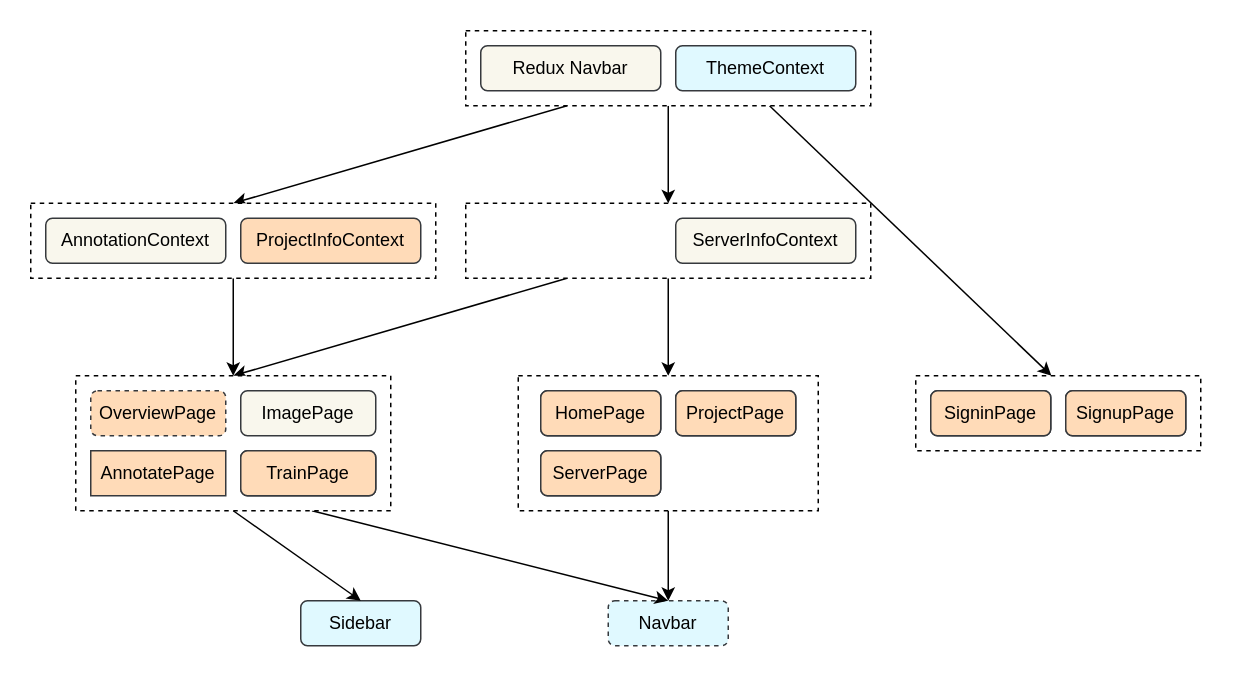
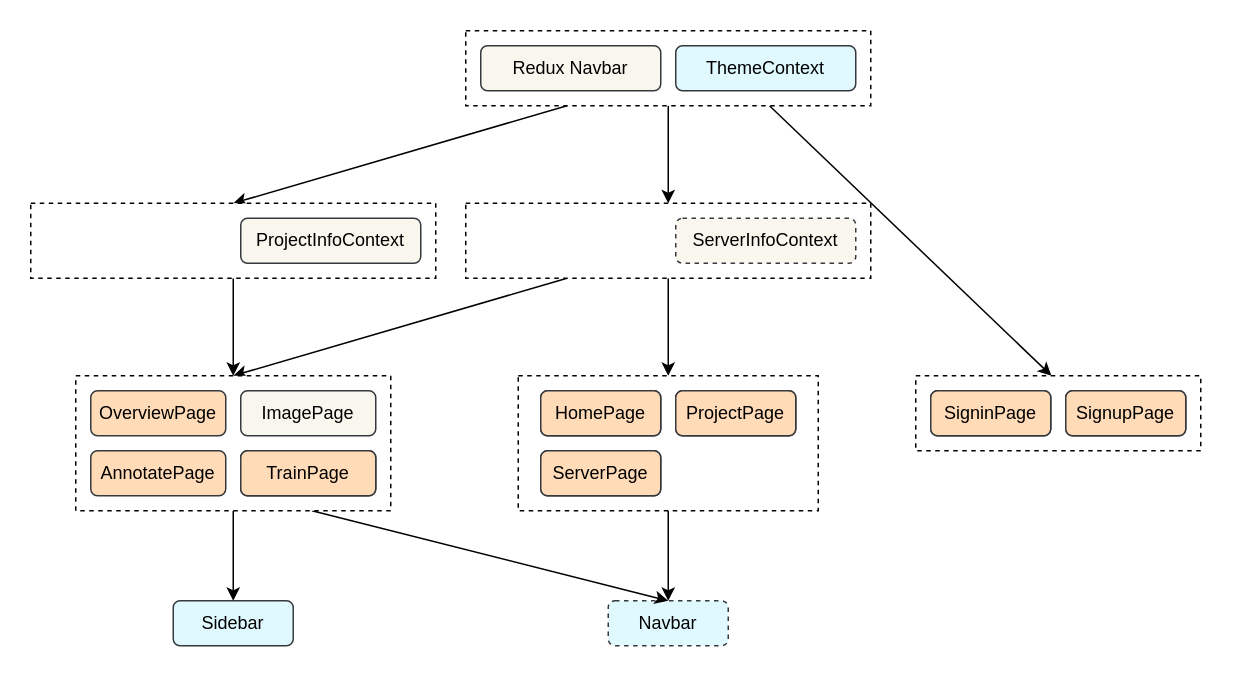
node "AnnotationContext": removed
node "ProjectInfoContext": fillcolor #ffdbb8 -> #f9f7ed
node "ServerInfoContext": style solid -> dashed
node "OverviewPage": style dashed -> solid
node "AnnotatePage": shape rectangle -> rounded rectangle
node "Sidebar": moved (361, 623) -> (233, 623)
